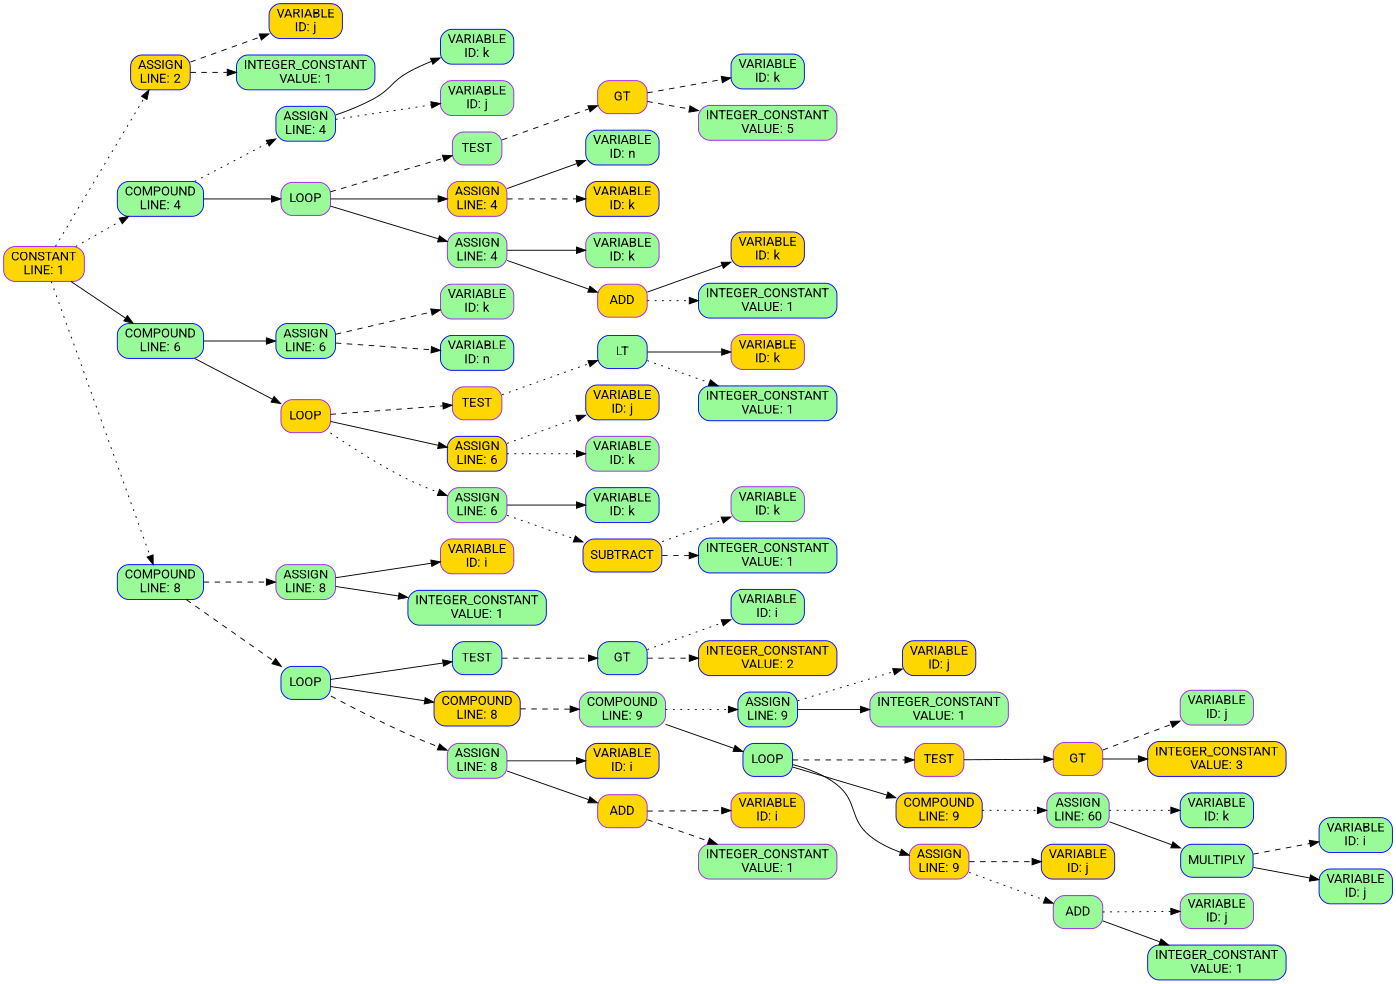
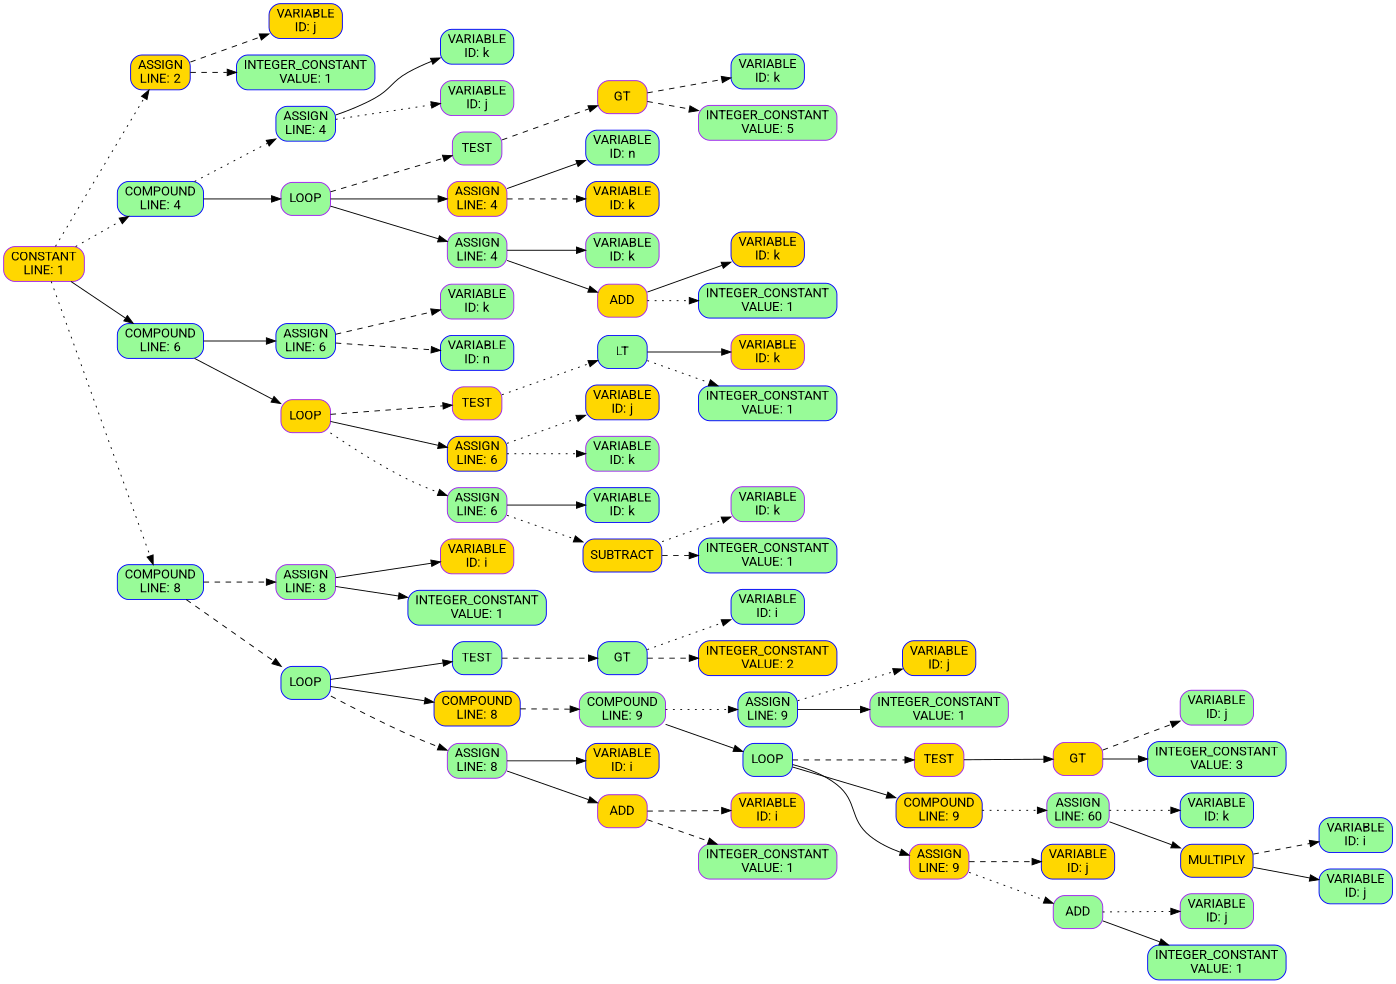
node "INTEGER_CONSTANT VALUE: 3": fillcolor gold -> palegreen
node "MULTIPLY": fillcolor palegreen -> gold
